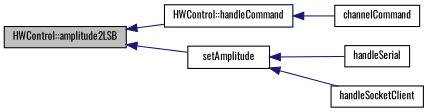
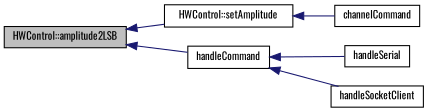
node "HWControl::handleCommand": label "HWControl::handleCommand" -> "HWControl::setAmplitude"
node "setAmplitude": label "setAmplitude" -> "handleCommand"
